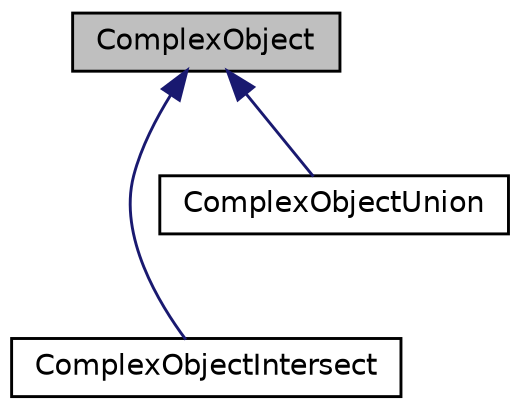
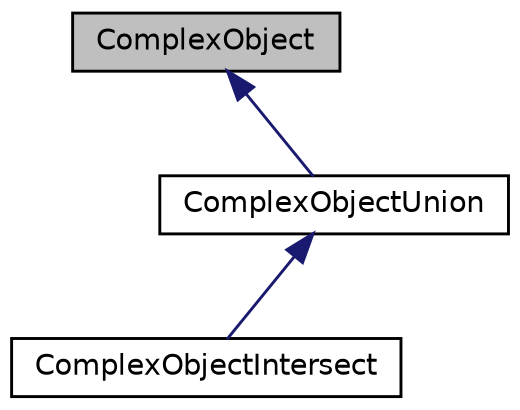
edge "ComplexObjectIntersect" -> "ComplexObject": now "ComplexObjectIntersect" -> "ComplexObjectUnion"
